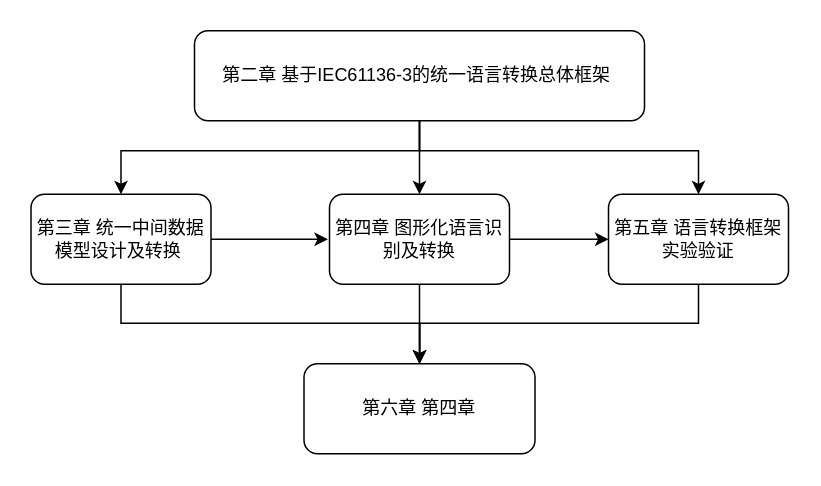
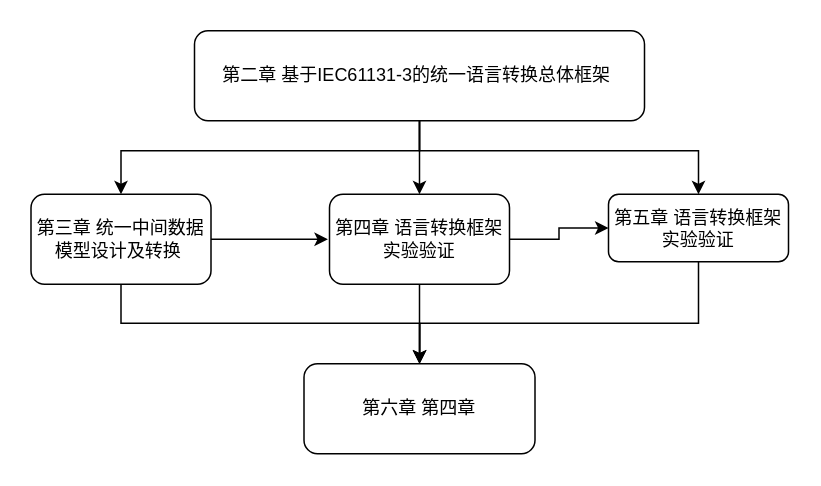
node "第二章 基于IEC61136-3的统一语言转换总体框架": label "第二章 基于IEC61136-3的统一语言转换总体框架" -> "第二章 基于IEC61131-3的统一语言转换总体框架"
node "第四章 图形化语言识别及转换": label "第四章 图形化语言识别及转换" -> "第四章 语言转换框架实验验证"
node "第五章 语言转换框架实验验证": size 180x90 -> 180x68
